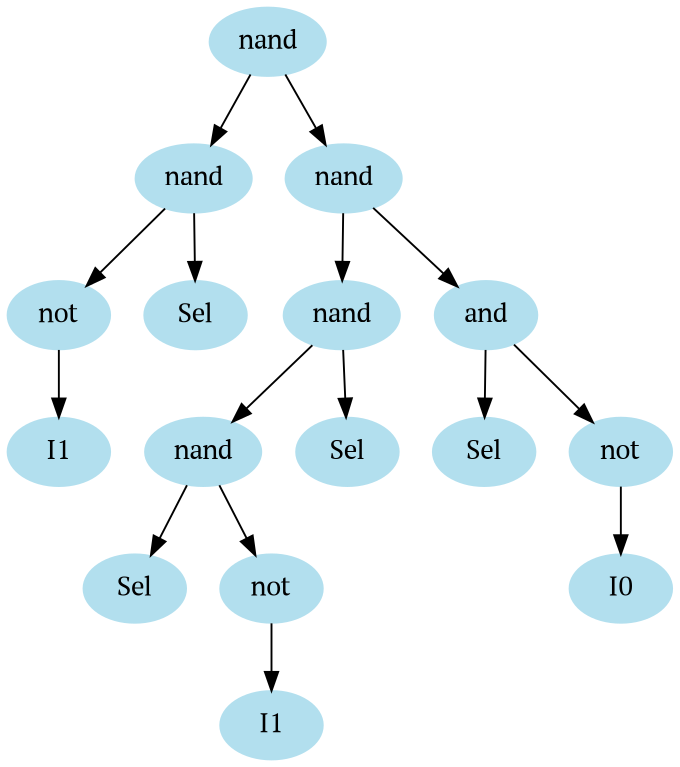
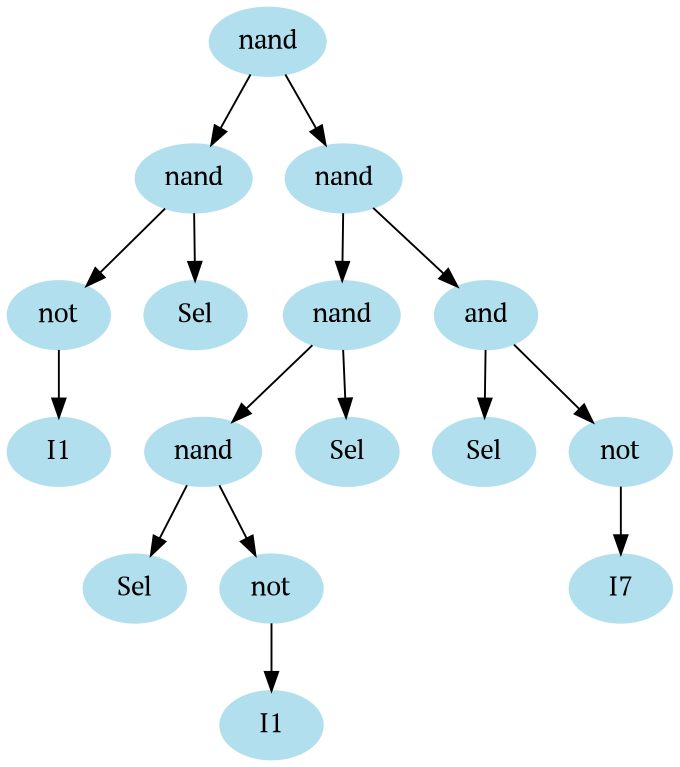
node "I0": label "I0" -> "I7"
